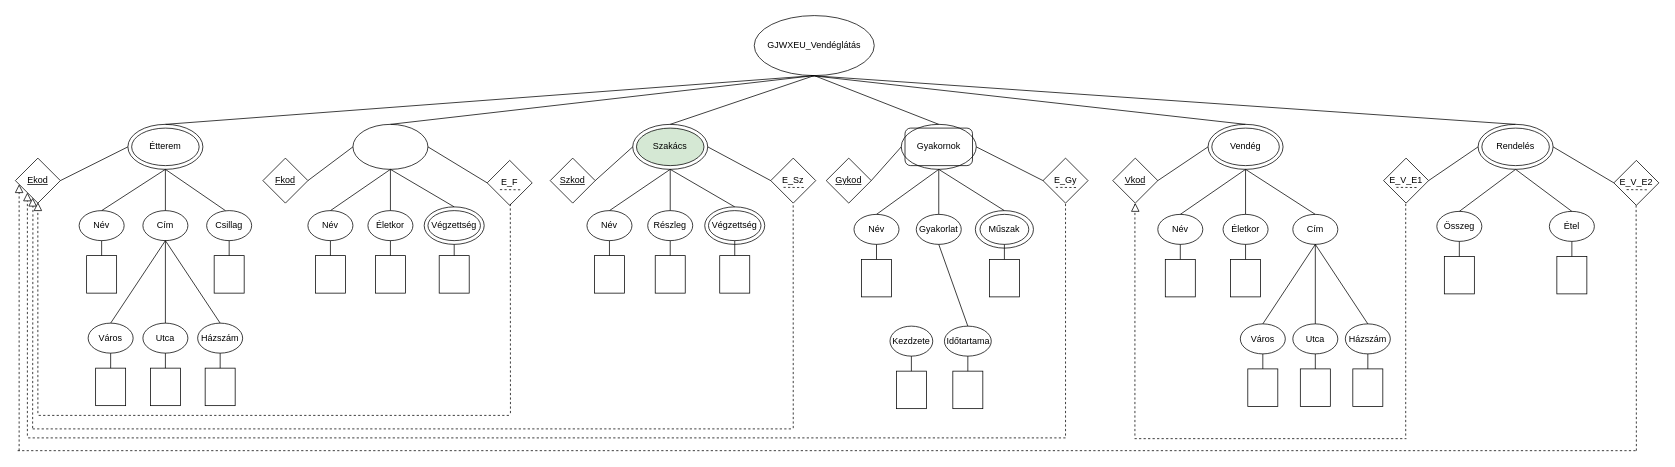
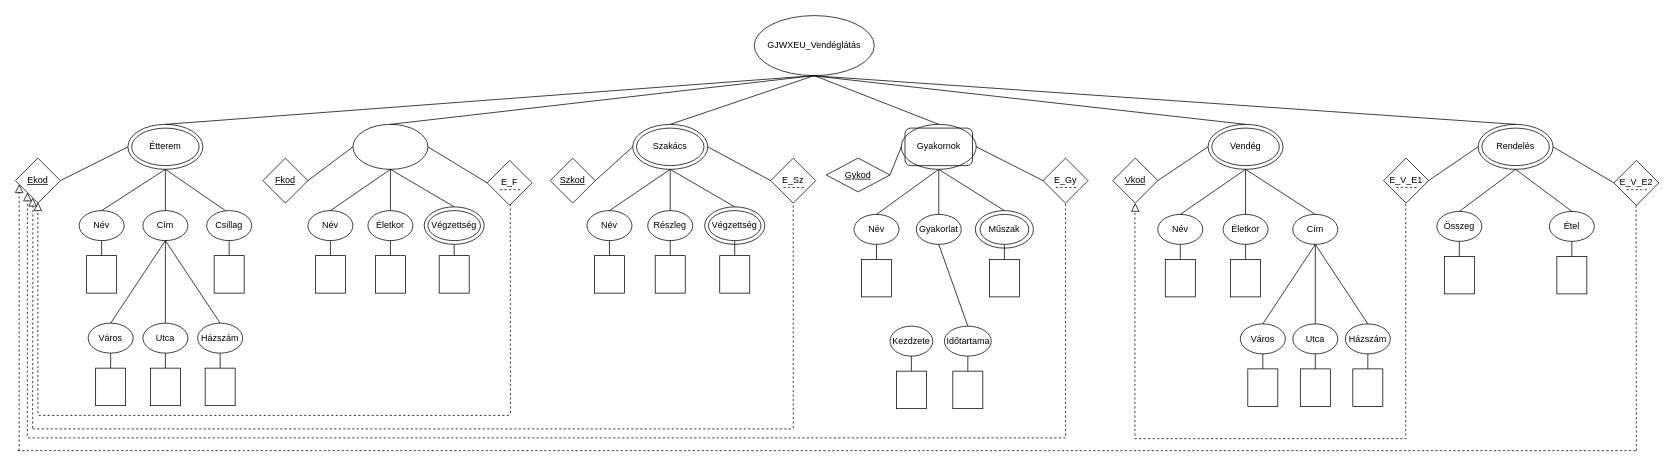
node "Szakács": fillcolor #d5e8d4 -> #ffffff
node "Gykod": size 45x45 -> 64x34
